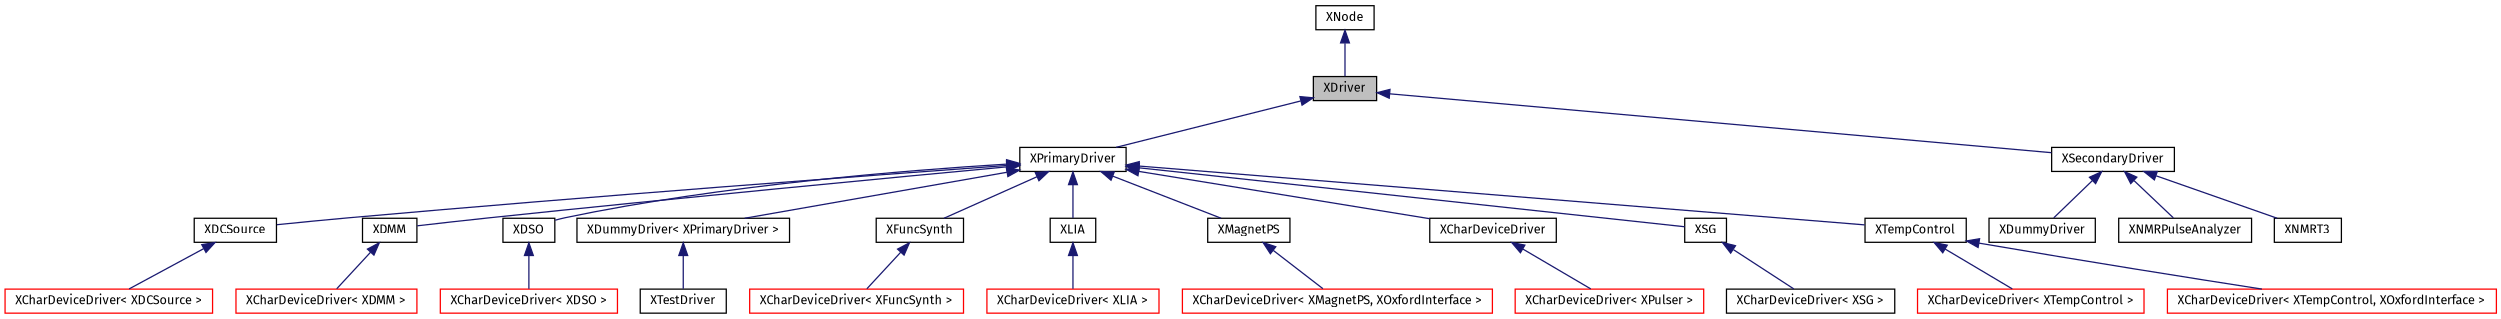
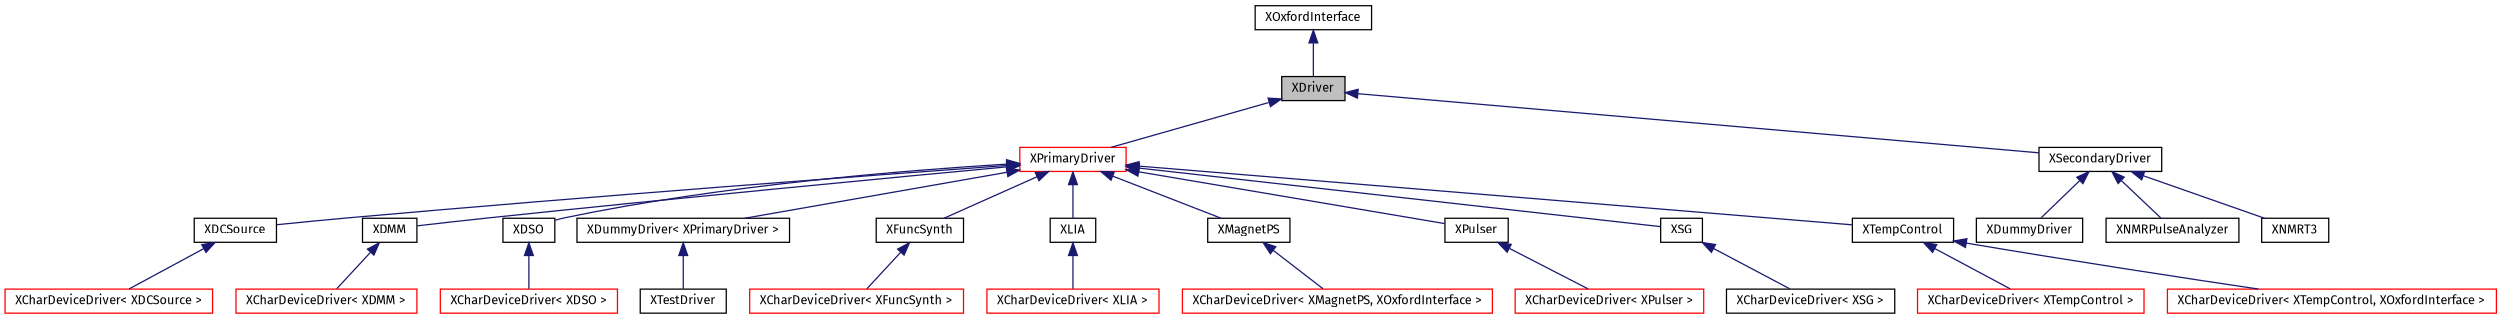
node "XNode": label "XNode" -> "XOxfordInterface"
node "XPrimaryDriver": color black -> red
node "XCharDeviceDriver": label "XCharDeviceDriver" -> "XPulser"
